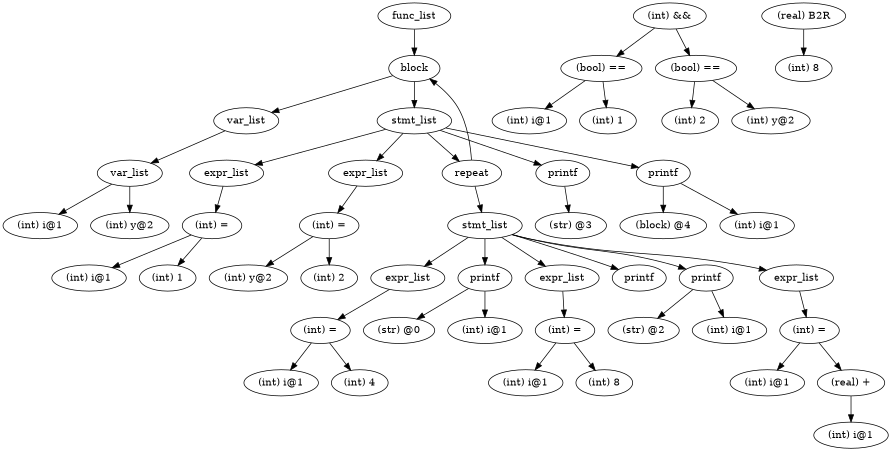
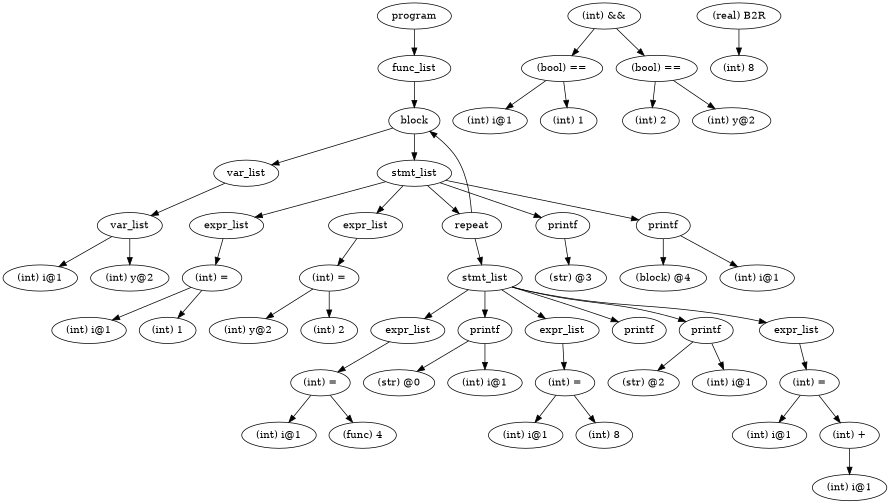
node "program": added
node "(int) 4": label "(int) 4" -> "(func) 4"
node "(real) +": label "(real) +" -> "(int) +"
